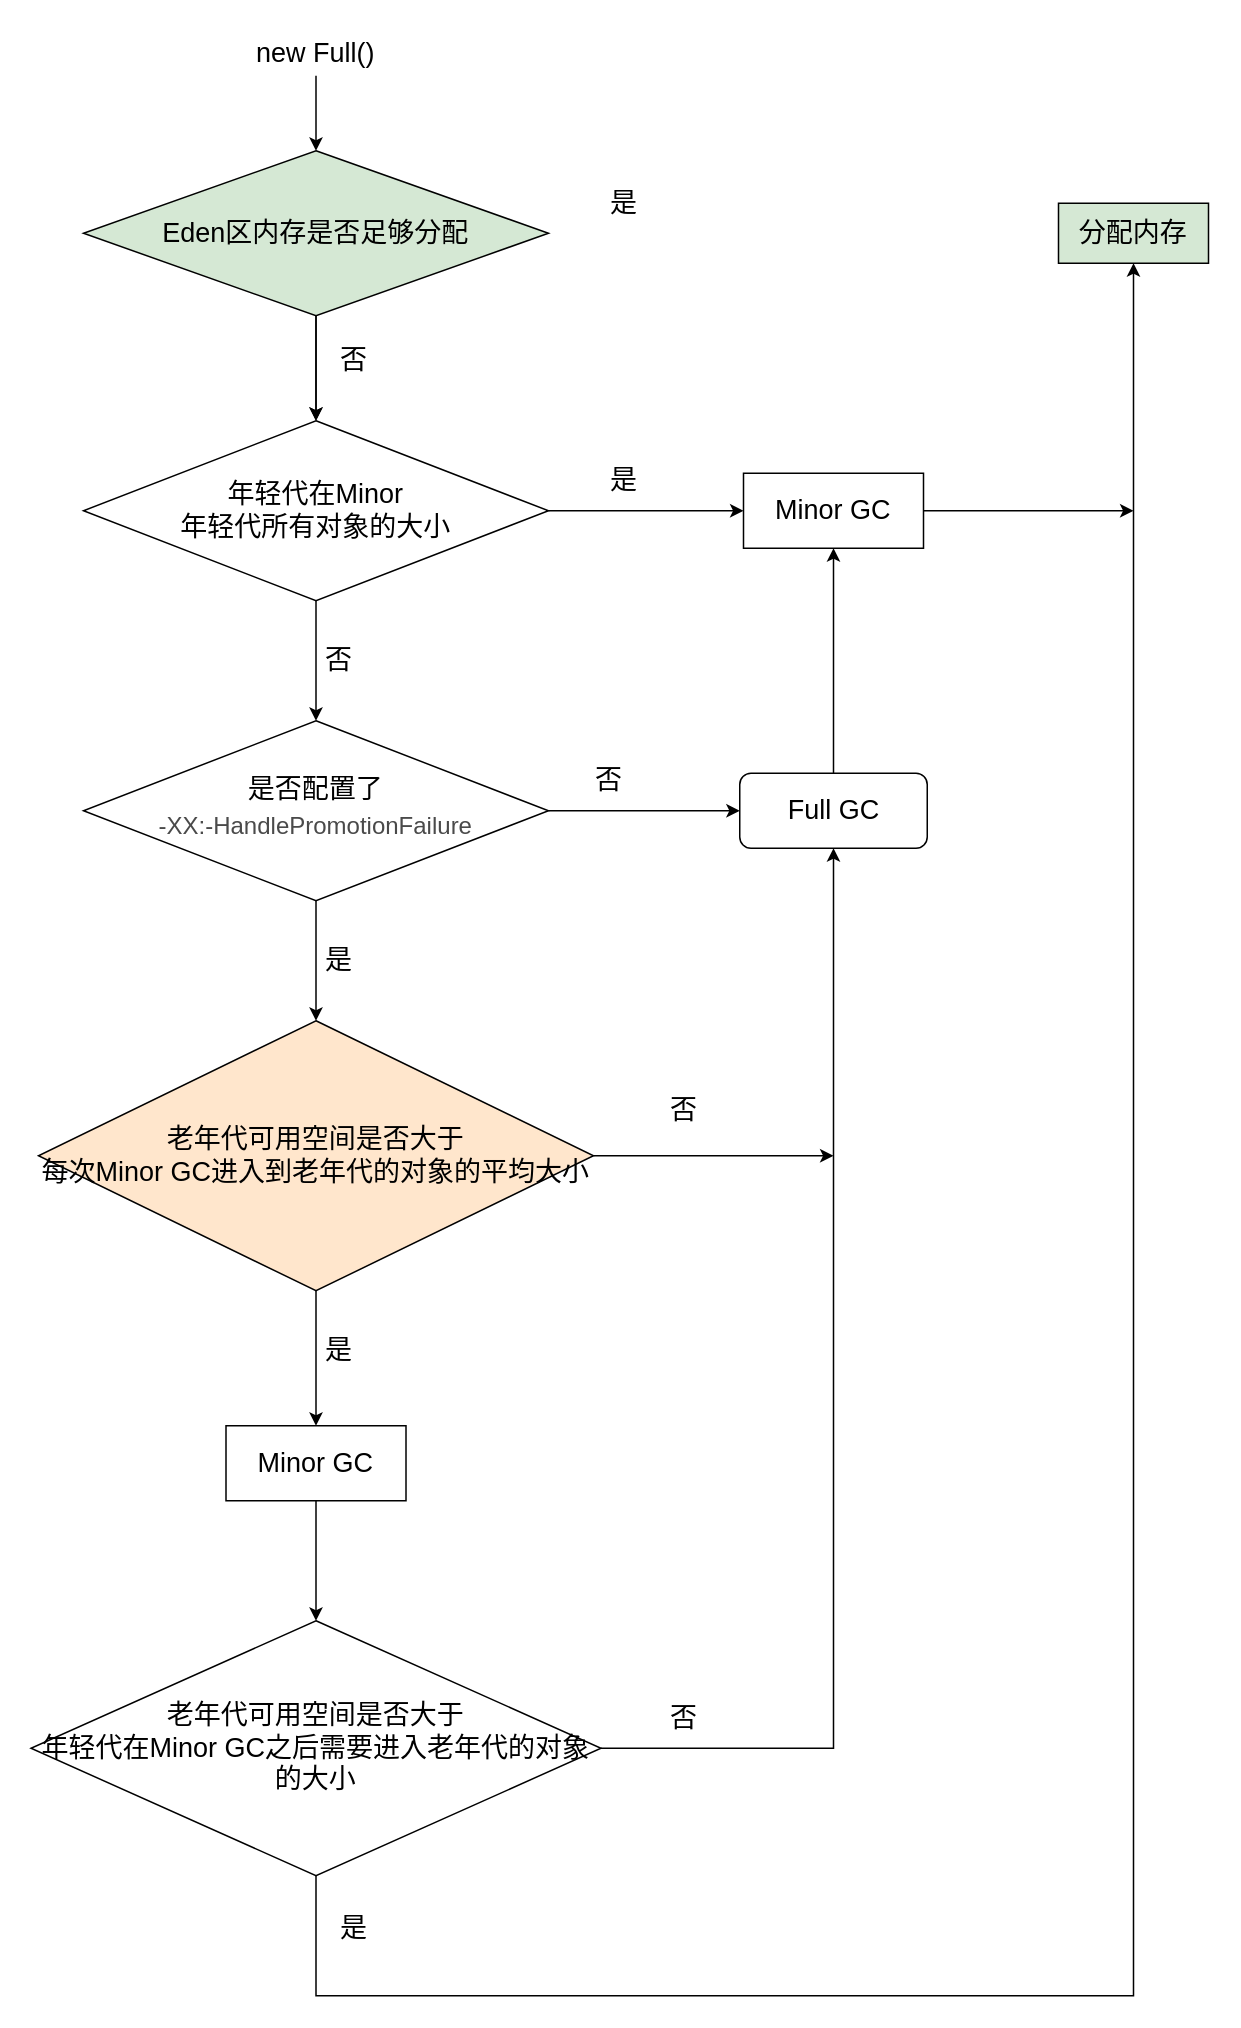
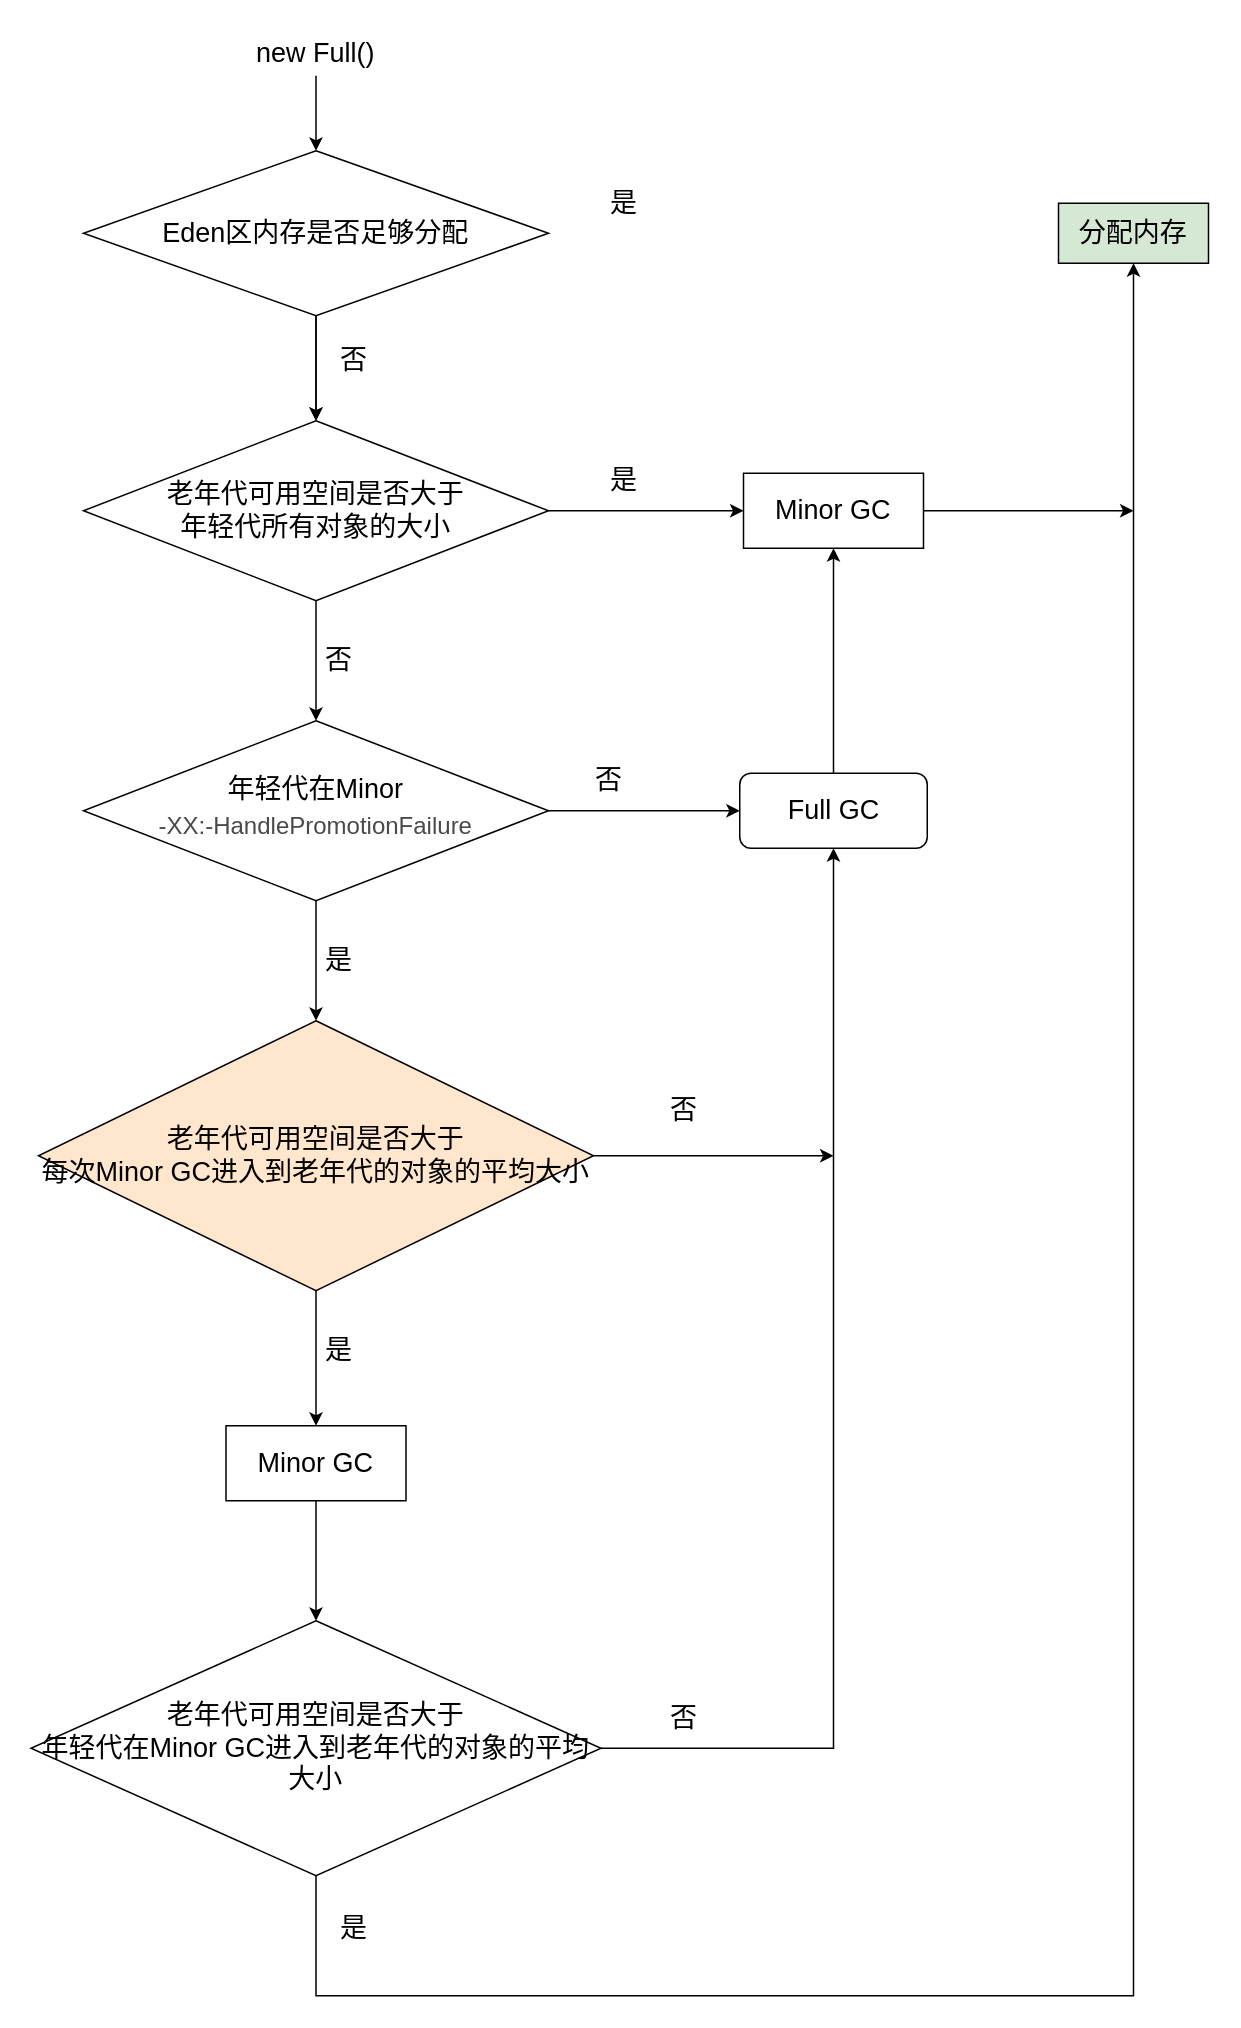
node "Eden区内存是否足够分配": fillcolor #d5e8d4 -> #ffffff
node "年轻代在Minor 年轻代所有对象的大小": label "年轻代在Minor 年轻代所有对象的大小" -> "老年代可用空间是否大于 年轻代所有对象的大小"
node "是否配置了 -XX:-HandlePromotionFailure": label "是否配置了 -XX:-HandlePromotionFailure" -> "年轻代在Minor -XX:-HandlePromotionFailure"
node "老年代可用空间是否大于 年轻代在Minor GC之后需要进入老年代的对象的大小": label "老年代可用空间是否大于 年轻代在Minor GC之后需要进入老年代的对象的大小" -> "老年代可用空间是否大于 年轻代在Minor GC进入到老年代的对象的平均大小"
